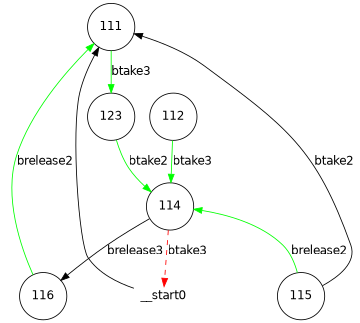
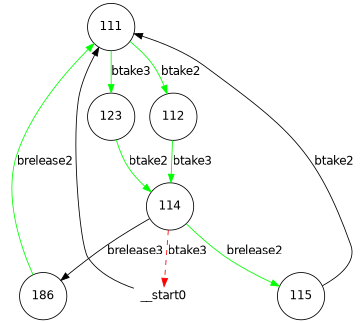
edge "111" -> "112": added, label "btake2"
edge "115" -> "114": reversed
node "116": label "116" -> "186"
